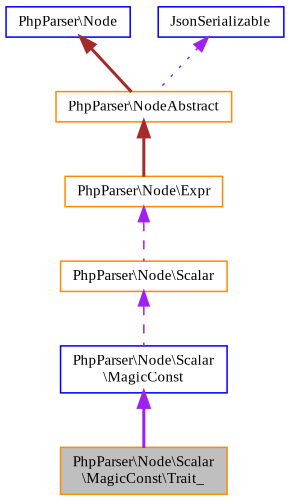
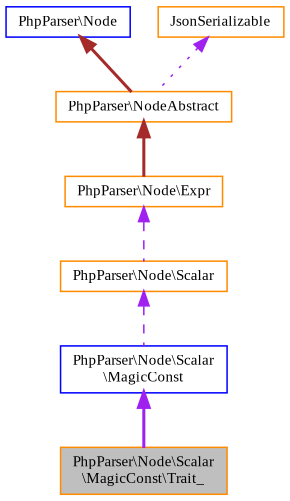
node "JsonSerializable": color blue -> darkorange
